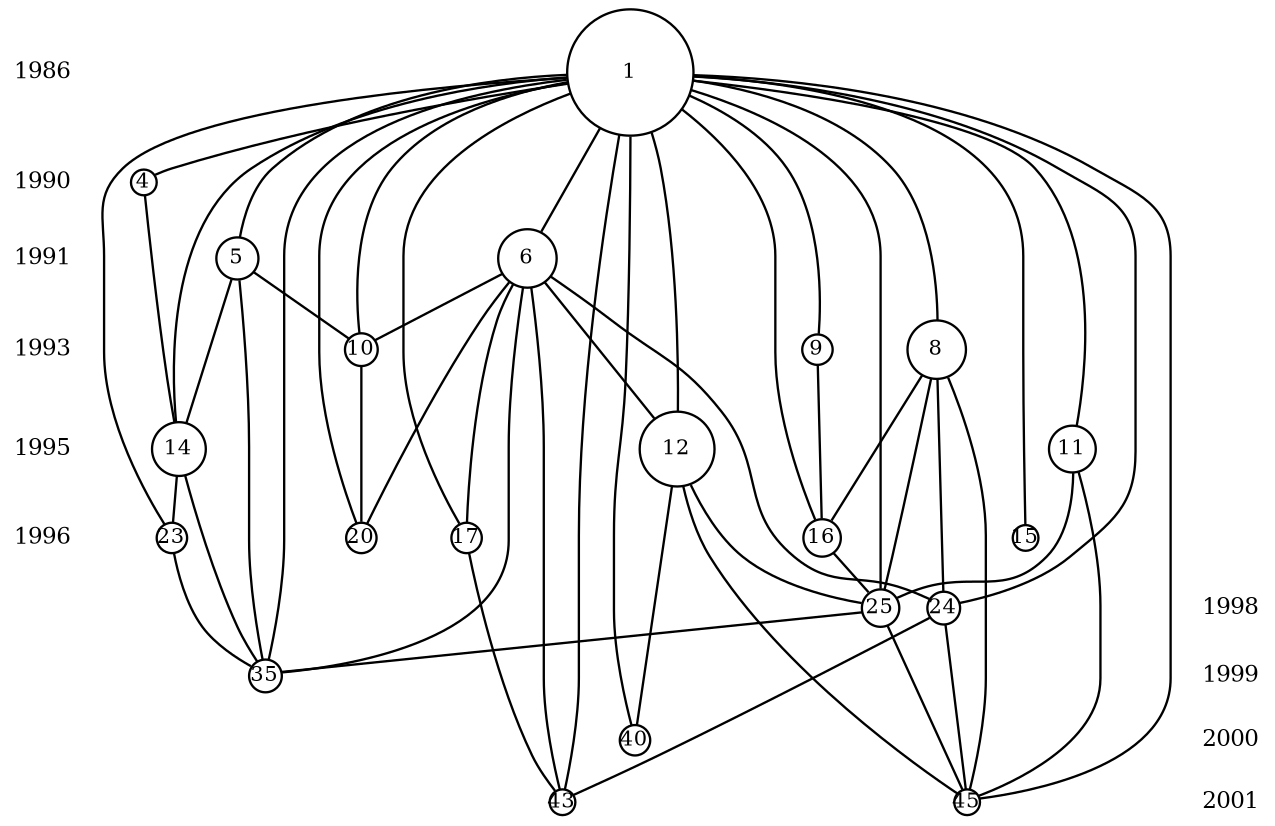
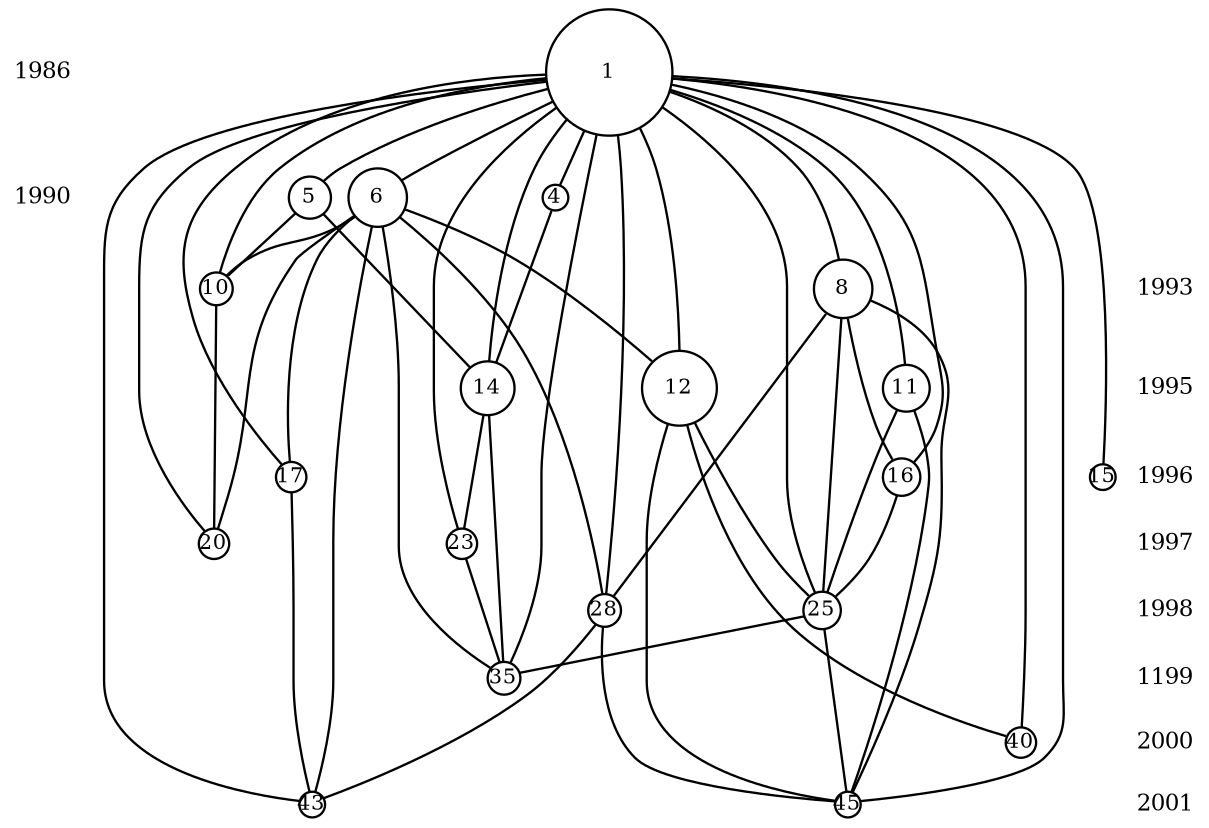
node "1991": removed
node "9": removed
edge "5" -- "35": removed
node "1997": added
node "24": label "24" -> "28"
node "1999": label "1999" -> "1199"
